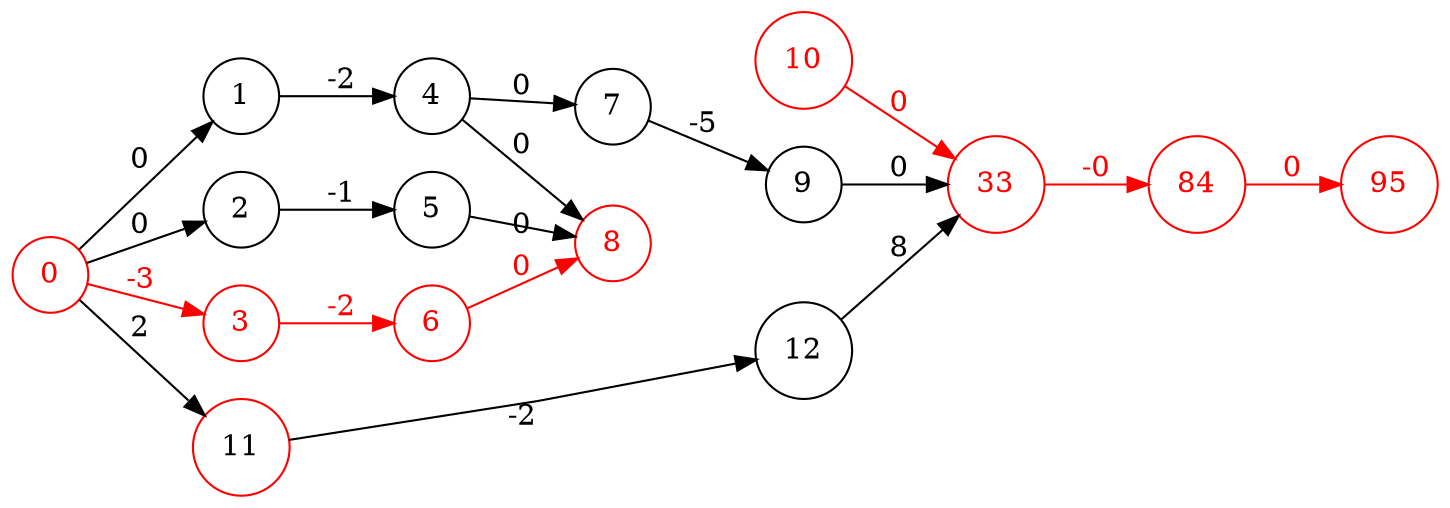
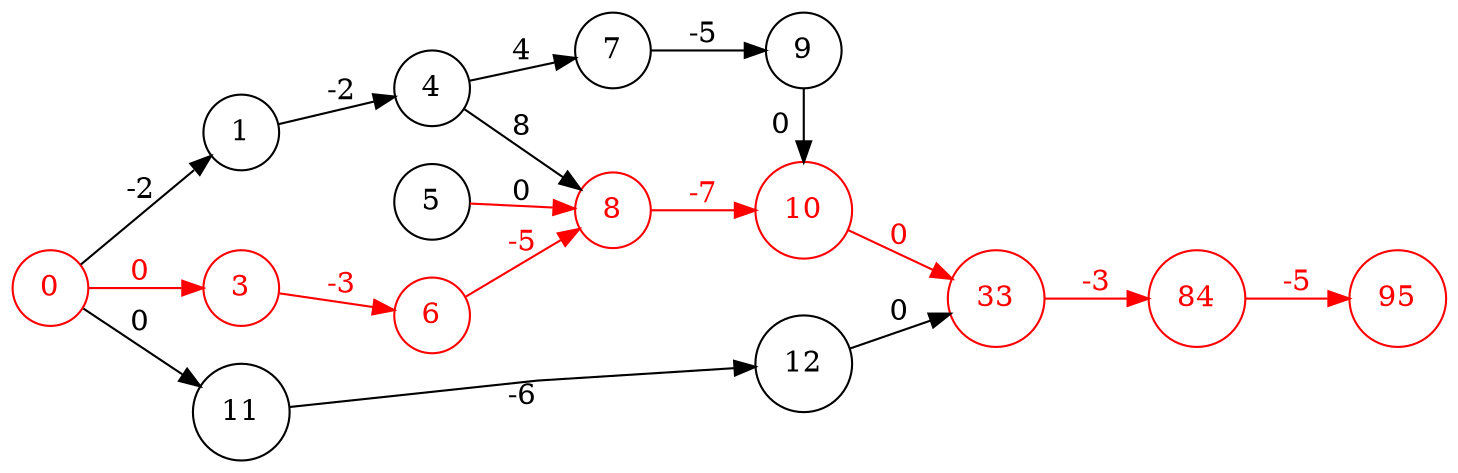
edge "4" -> "7": label "0" -> "4"
edge "4" -> "8": label "0" -> "8"
edge "0" -> "1": label "0" -> "-2"
edge "33" -> "84": label "-0" -> "-3"
edge "84" -> "95": label "0" -> "-5"
edge "9" -> "33": now "9" -> "10"
node "2": removed
edge "8" -> "10": added, label "-7"
edge "5" -> "8": color black -> red
edge "12" -> "33": label "8" -> "0"
edge "6" -> "8": label "0" -> "-5"
edge "0" -> "3": label "-3" -> "0"
edge "3" -> "6": label "-2" -> "-3"
edge "0" -> "11": label "2" -> "0"
edge "11" -> "12": label "-2" -> "-6"
node "11": color red -> black
